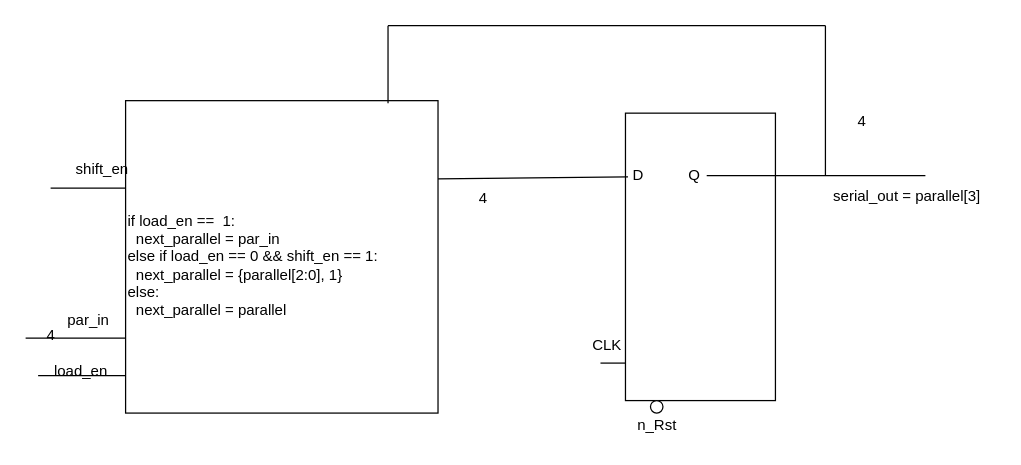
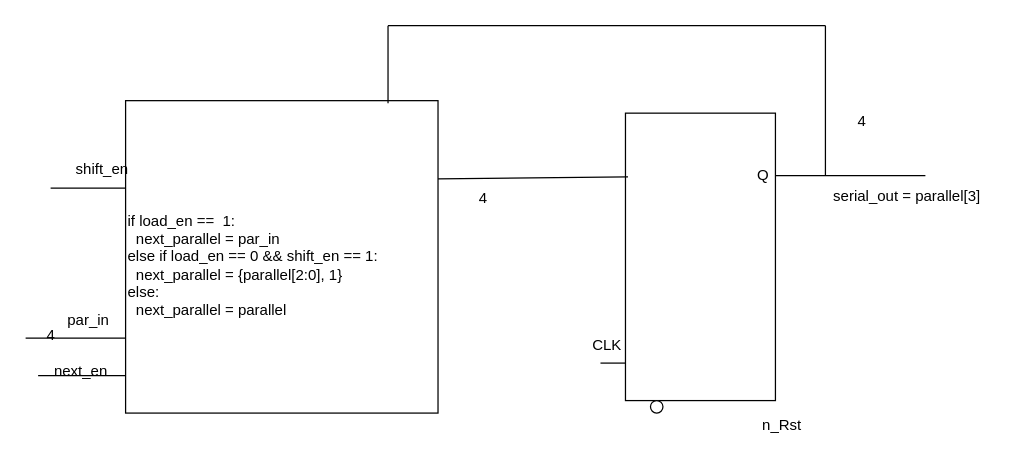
node "D": removed
node "Q": moved (694, 176) -> (763, 176)
node "load_en": label "load_en" -> "next_en"
node "n_Rst": moved (657, 426) -> (782, 426)
